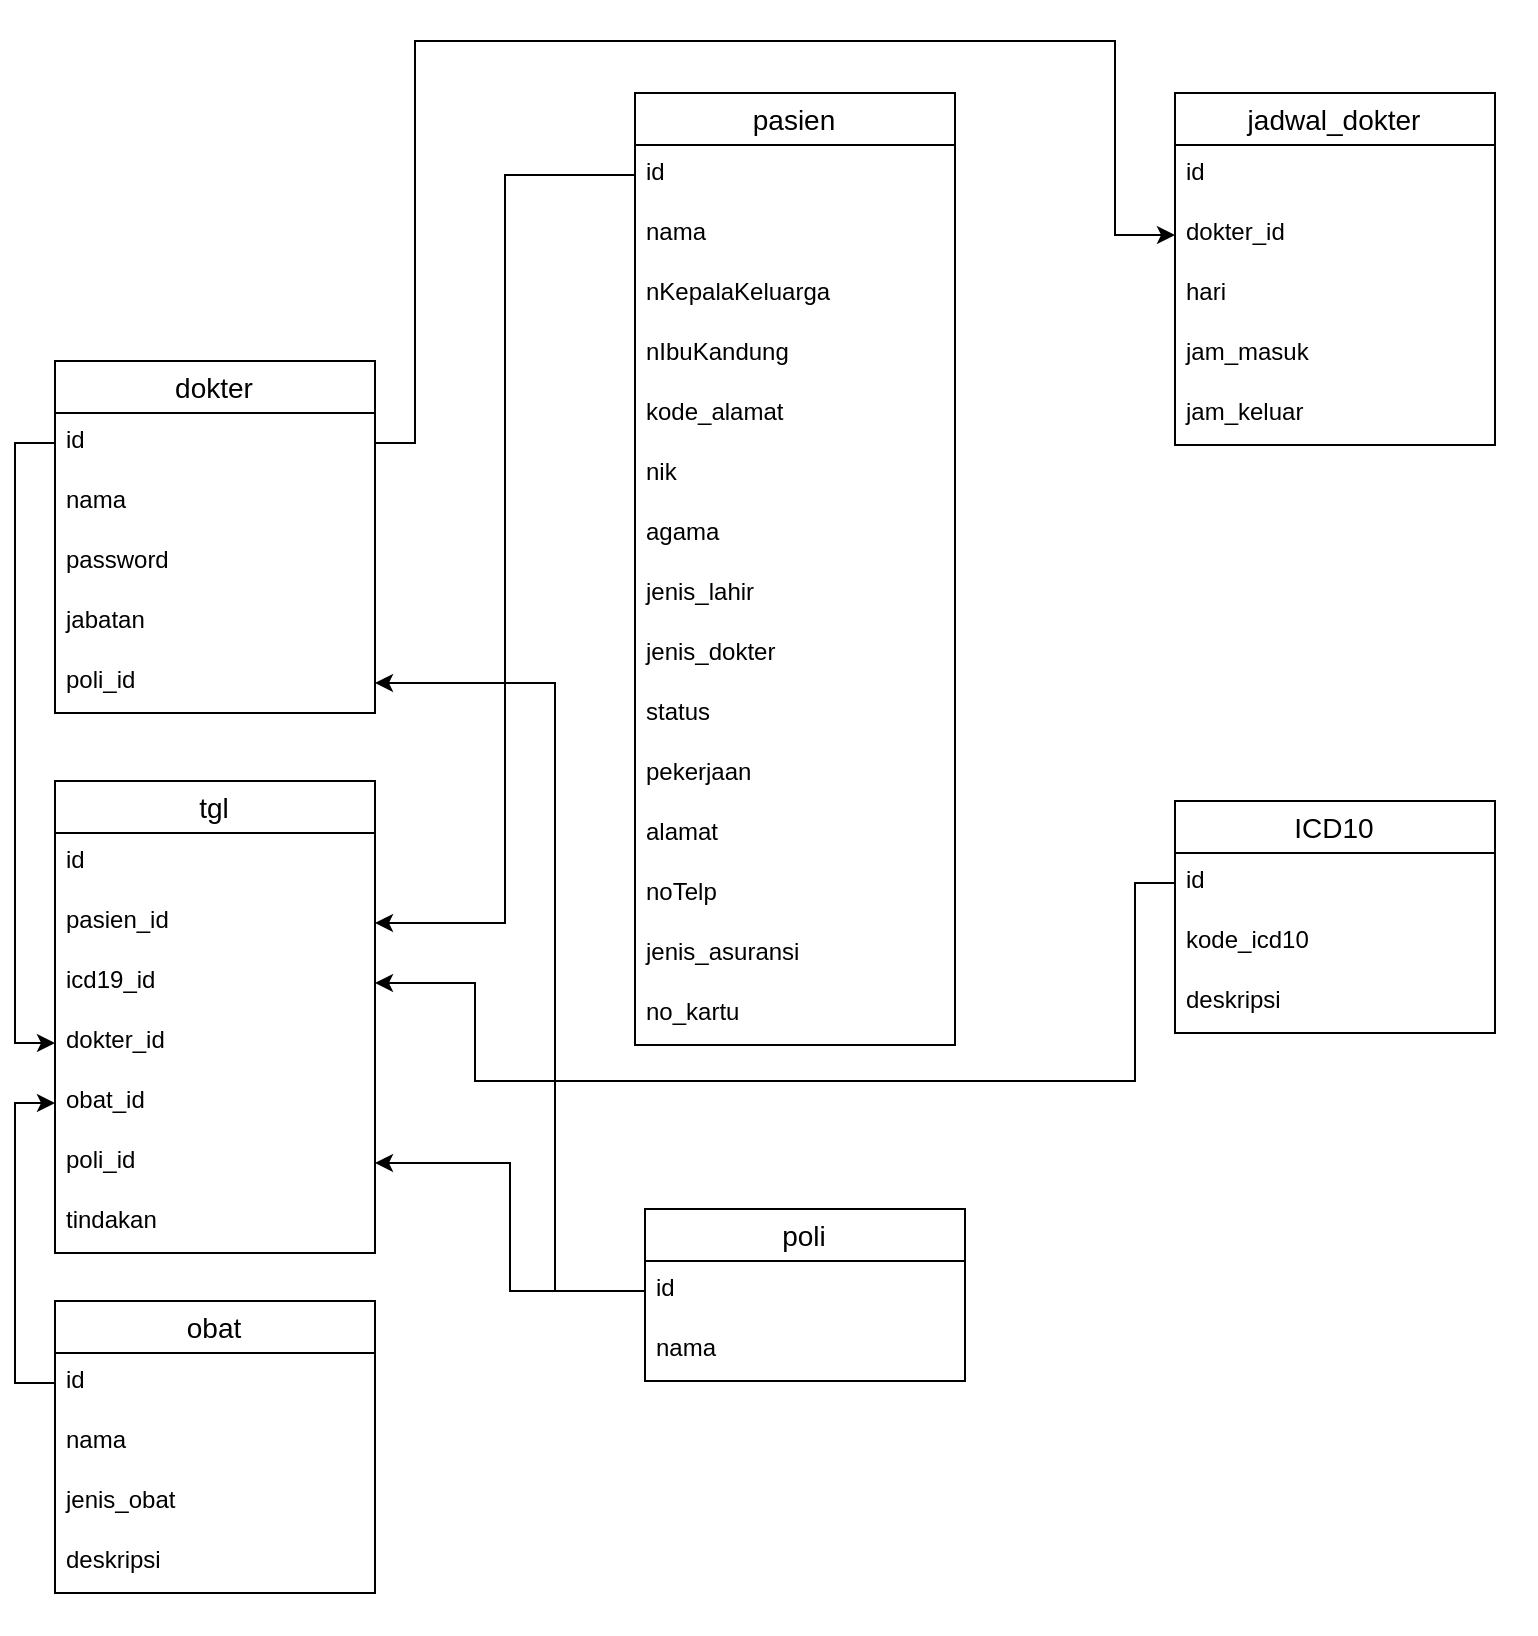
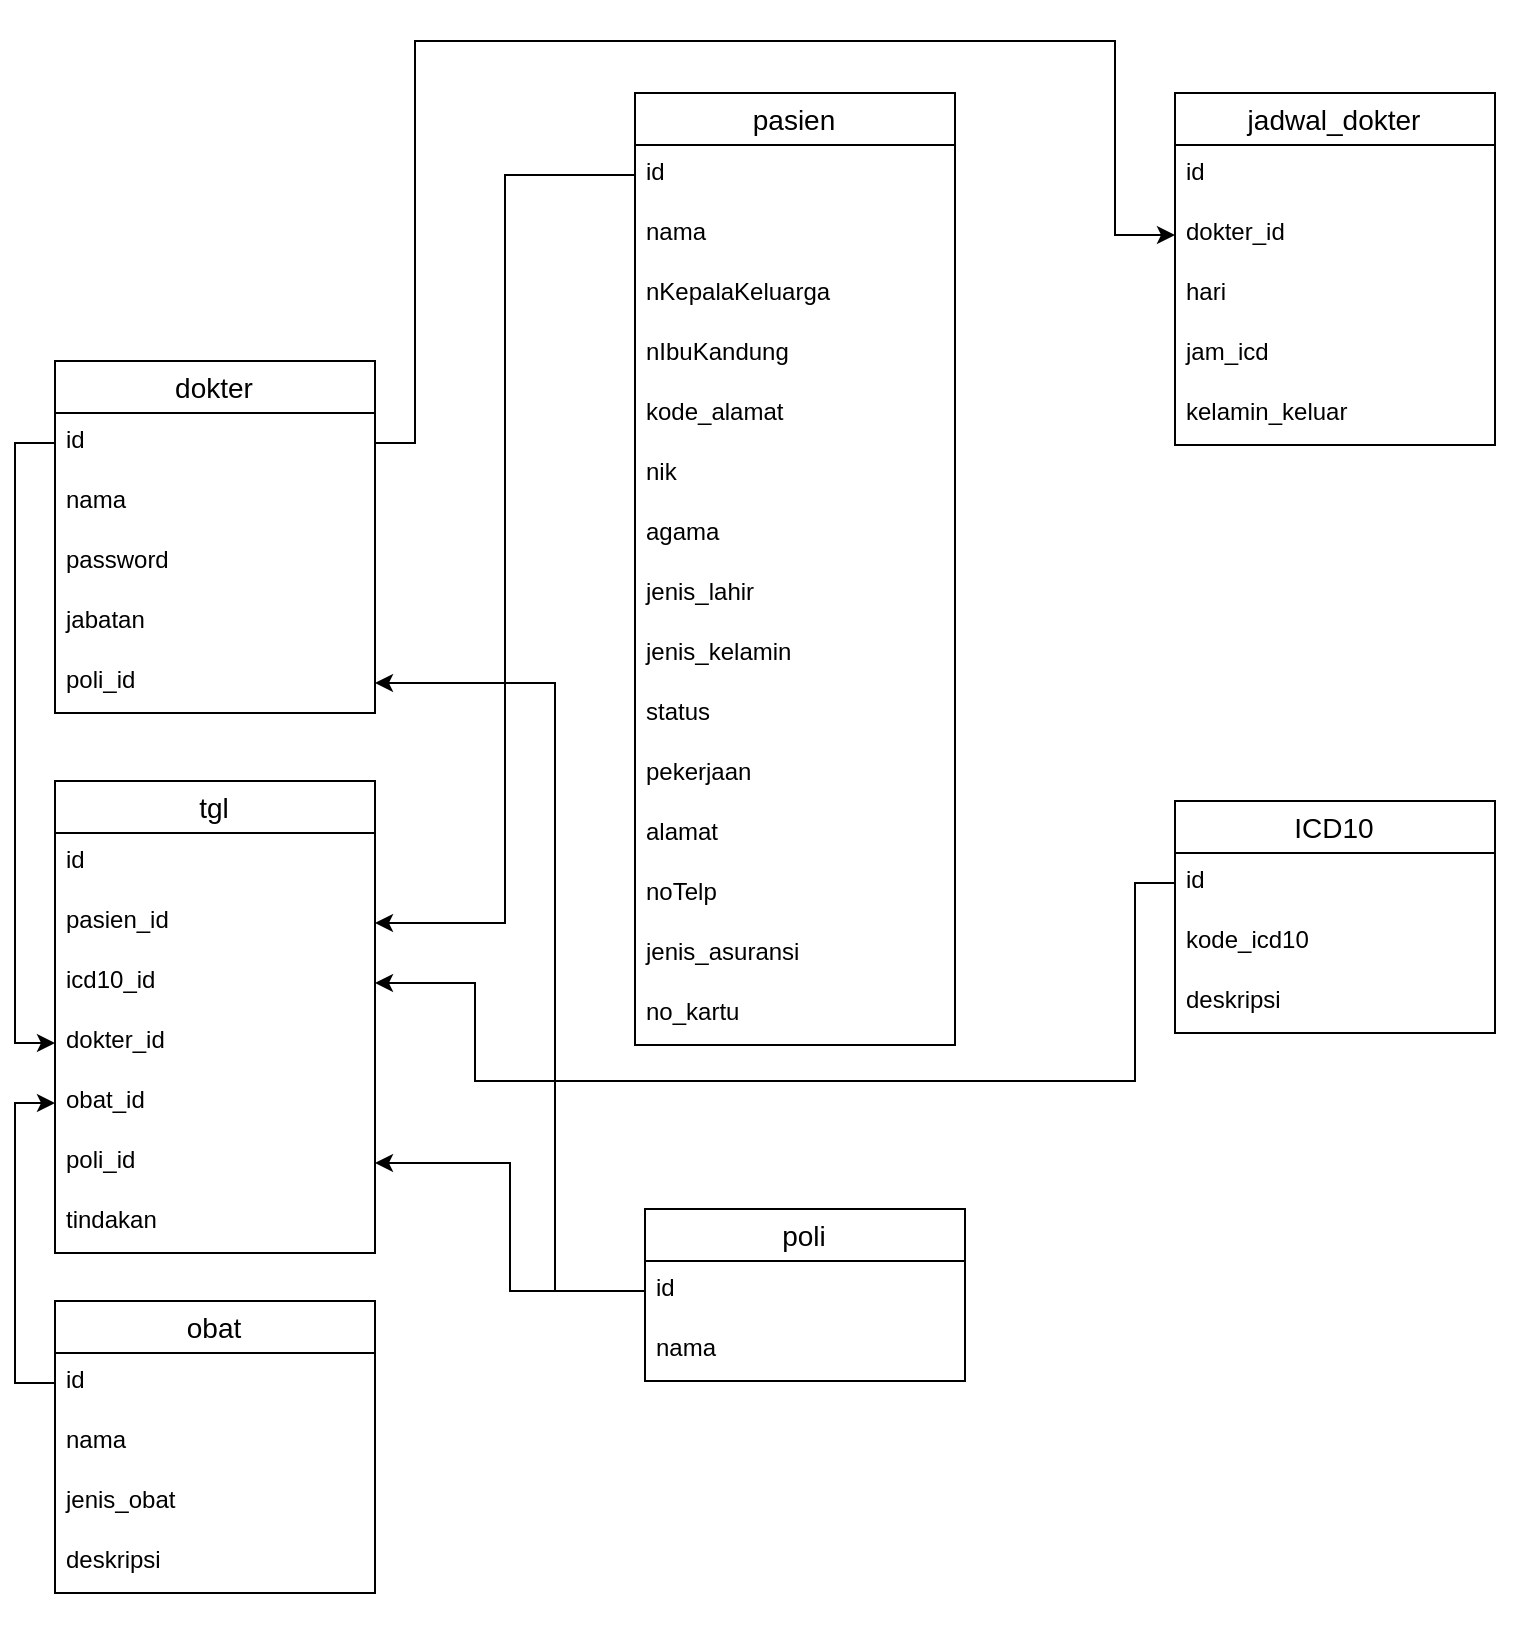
node "jam_masuk": label "jam_masuk" -> "jam_icd"
node "jam_keluar": label "jam_keluar" -> "kelamin_keluar"
node "jenis_dokter": label "jenis_dokter" -> "jenis_kelamin"
node "icd19_id": label "icd19_id" -> "icd10_id"
